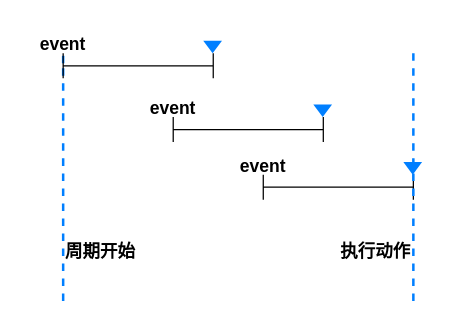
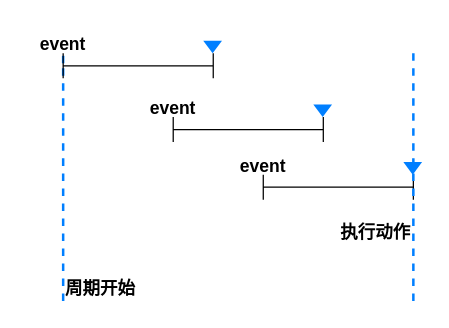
node "周期开始": moved (101, 251) -> (101, 288)
node "执行动作": moved (376, 251) -> (376, 232)
